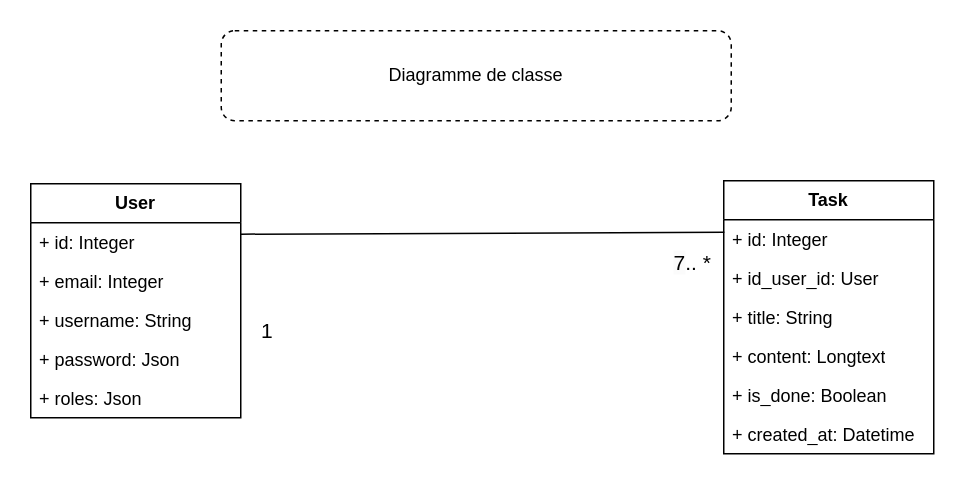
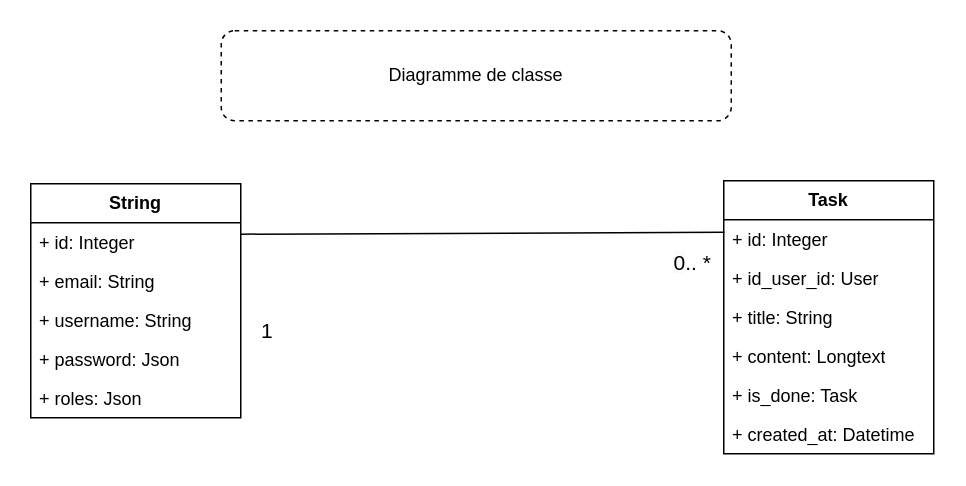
node "User": label "User" -> "String"
node "7.. *": label "7.. *" -> "0.. *"
node "+ email: Integer": label "+ email: Integer" -> "+ email: String"
node "+ is_done: Boolean": label "+ is_done: Boolean" -> "+ is_done: Task"
